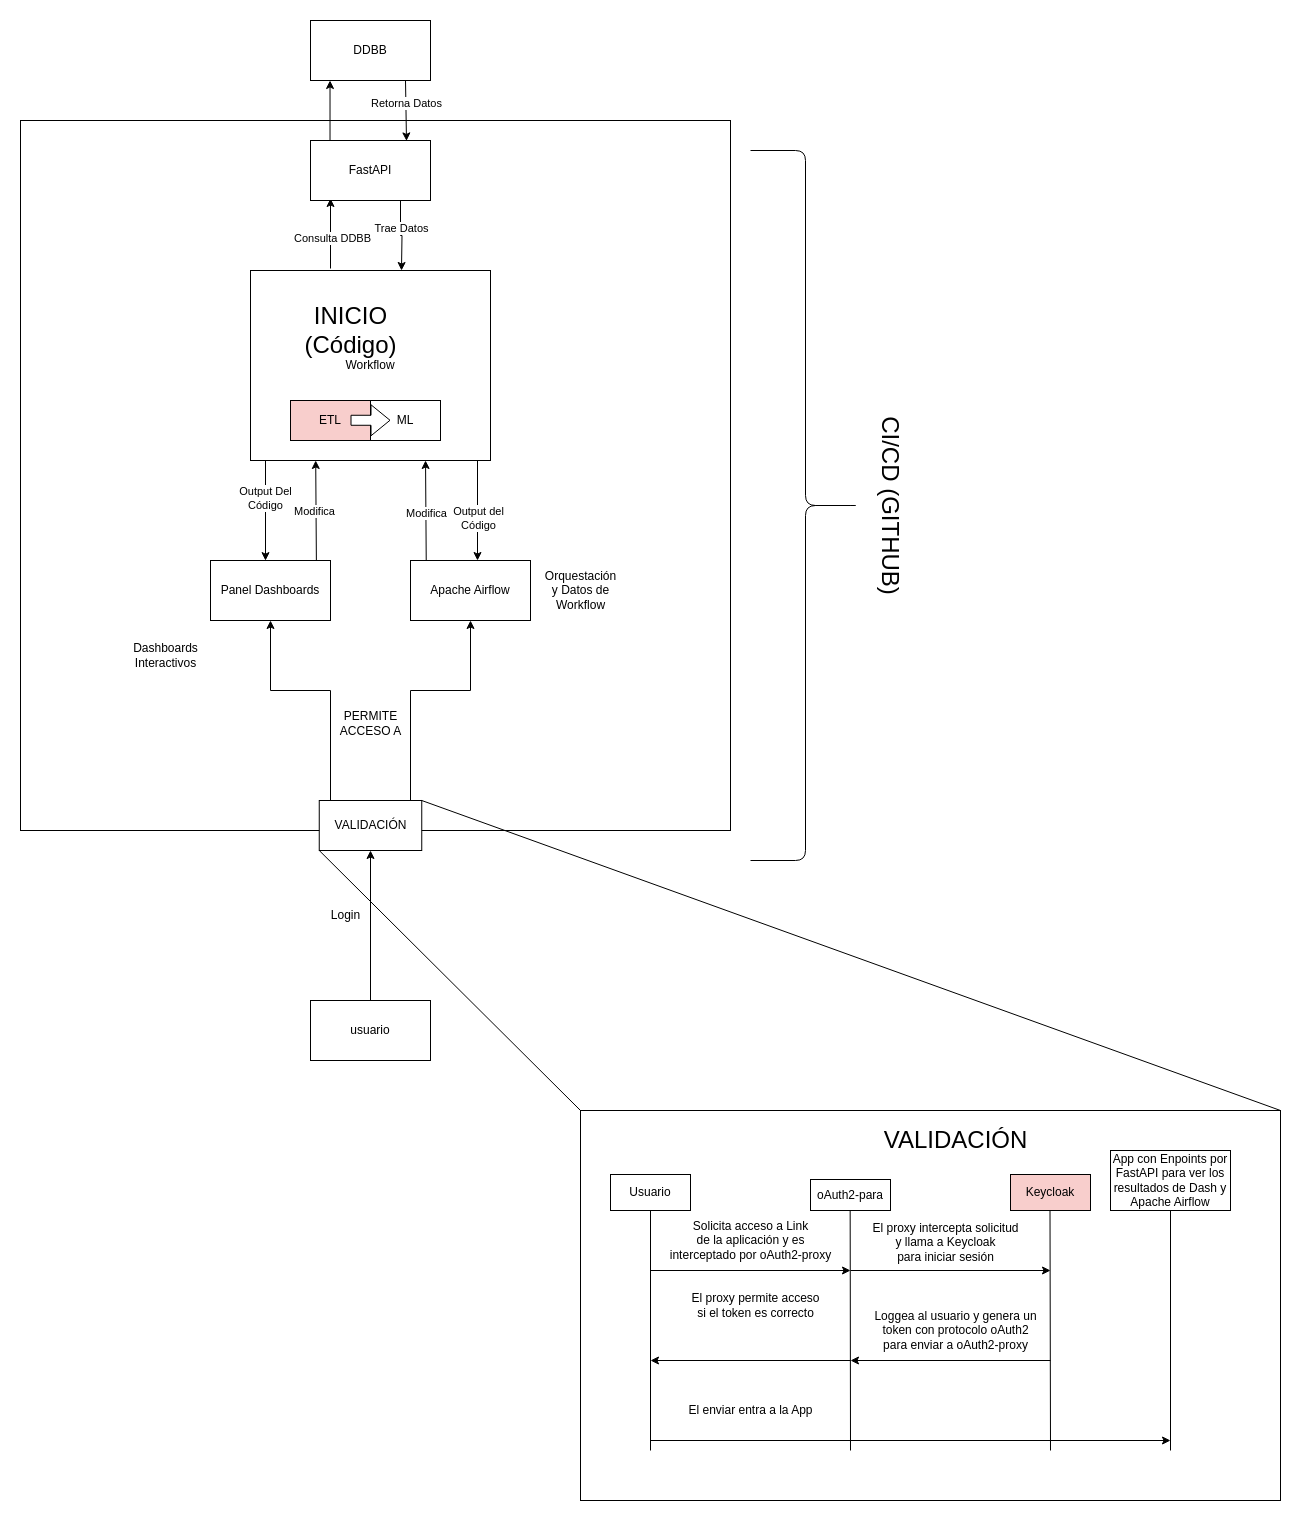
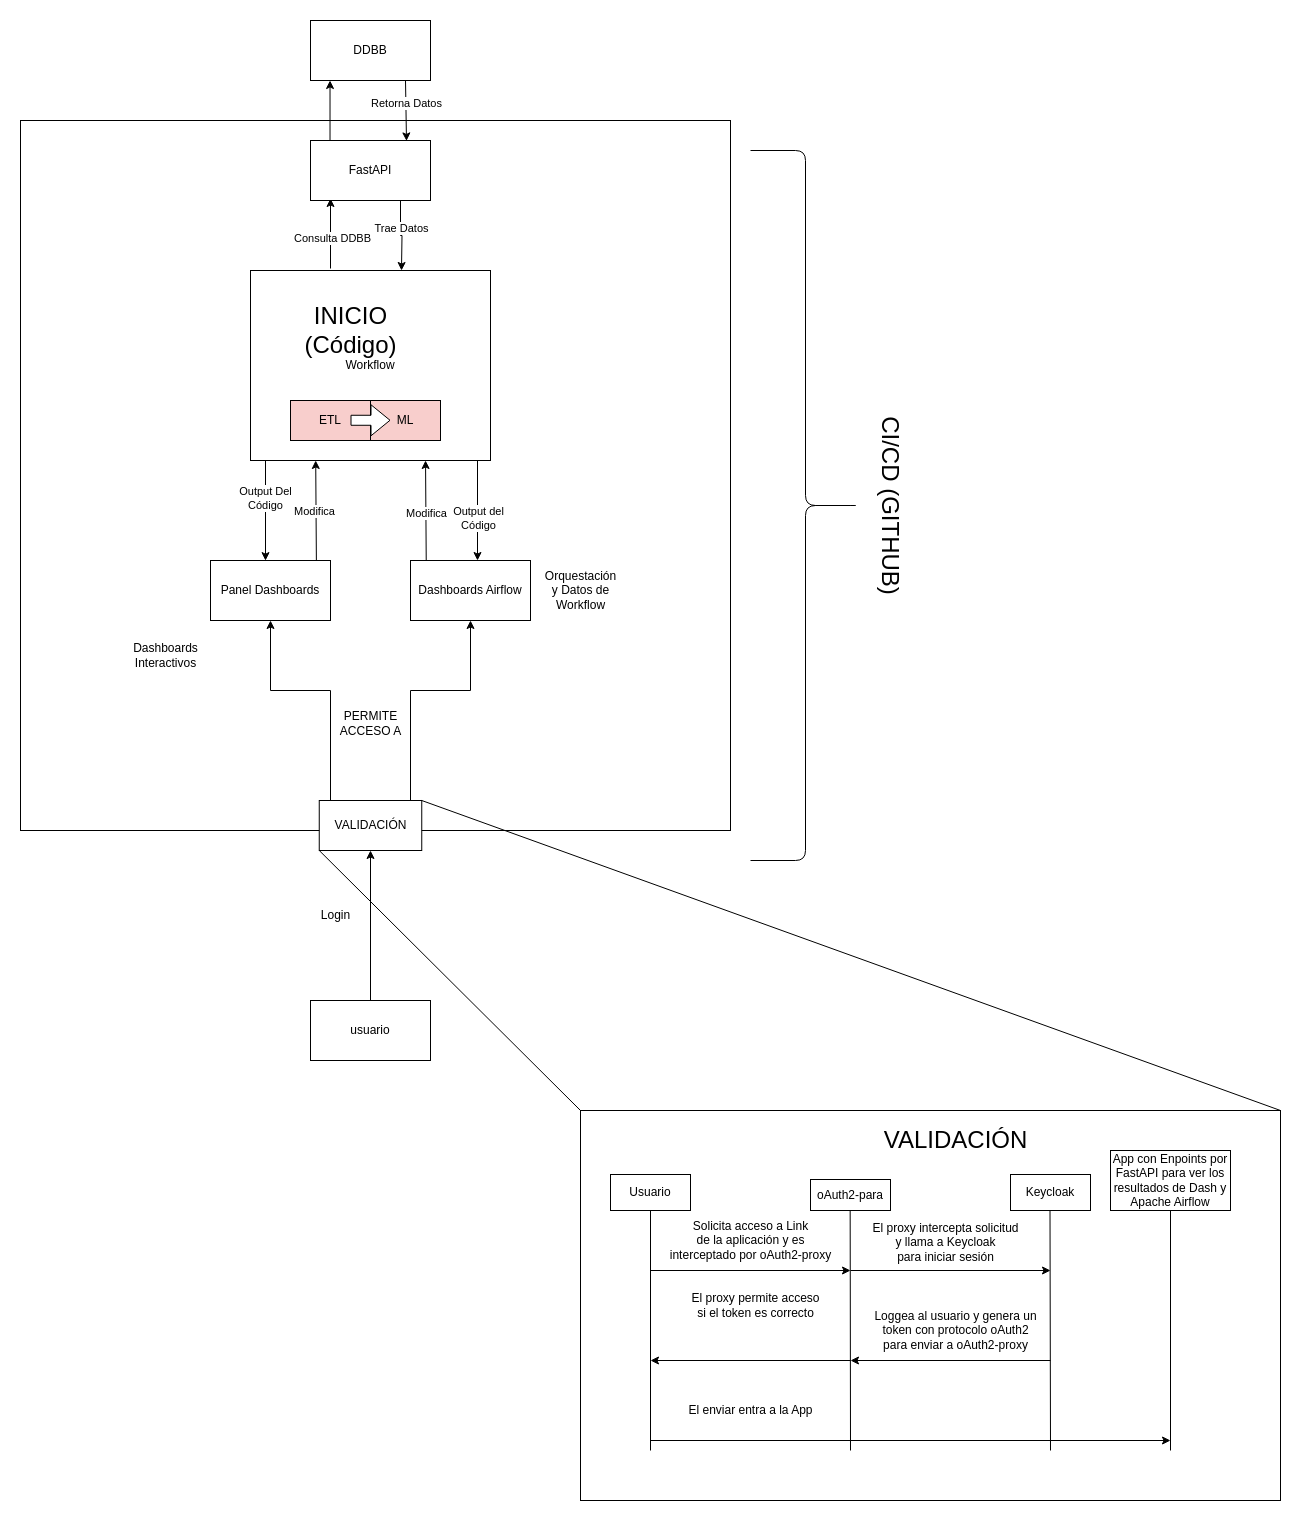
node "ML": fillcolor #ffffff -> #f8cecc
node "Apache Airflow": label "Apache Airflow" -> "Dashboards Airflow"
node "Login": moved (346, 916) -> (336, 916)
node "Keycloak": fillcolor #f8cecc -> #ffffff
